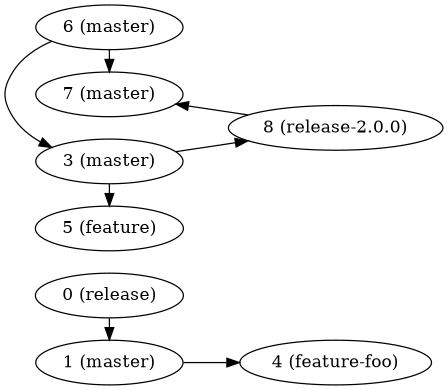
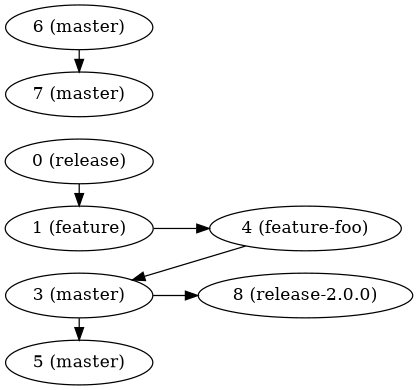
edge "6 (master)" -> "3 (master)": now "4 (feature-foo)" -> "3 (master)"
edge "8 (release-2.0.0)" -> "7 (master)": removed
node "5 (feature)": label "5 (feature)" -> "5 (master)"
node "1 (master)": label "1 (master)" -> "1 (feature)"
